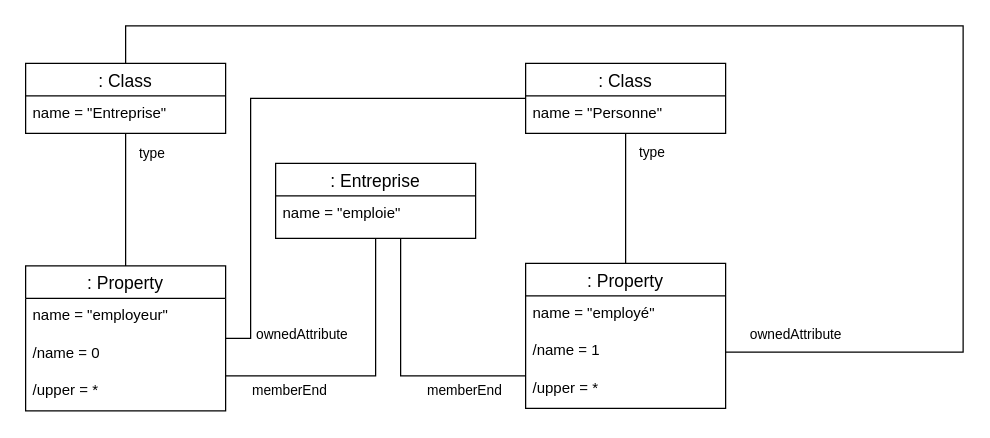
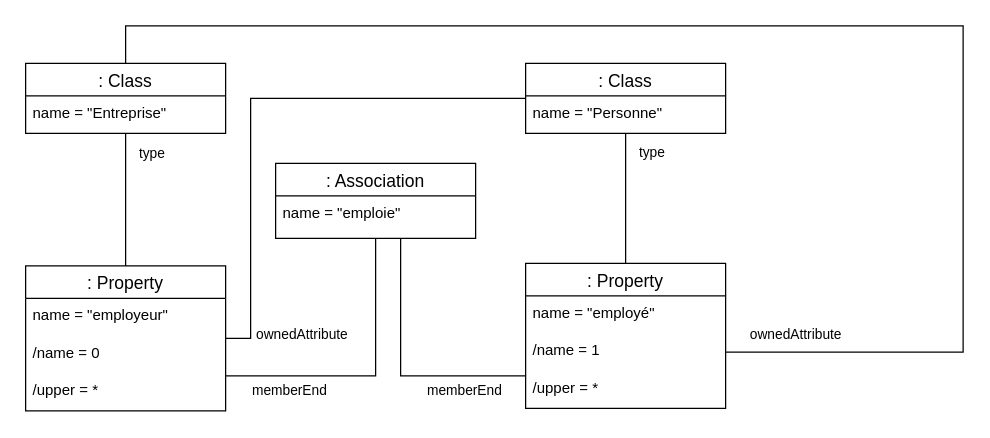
node ": Entreprise": label ": Entreprise" -> ": Association"
